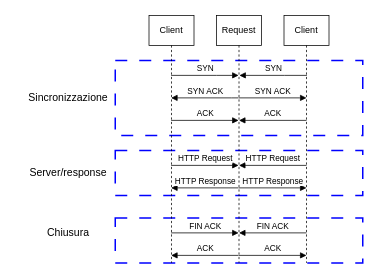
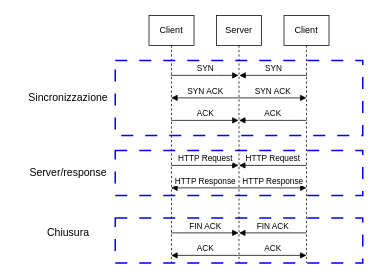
node "Request": label "Request" -> "Server"
